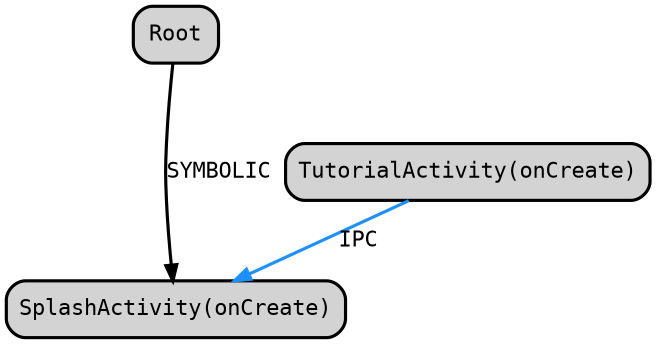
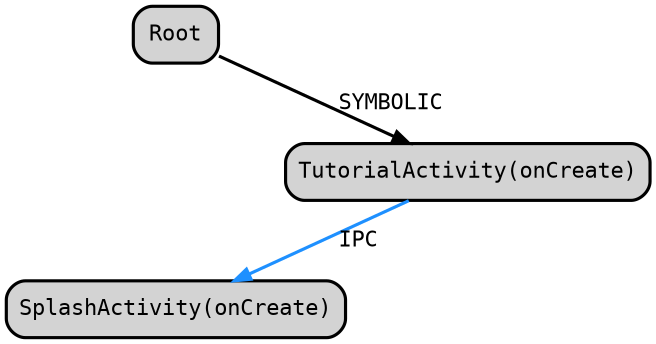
edge "Root" -> "SplashActivity(onCreate)": now "Root" -> "TutorialActivity(onCreate)"
